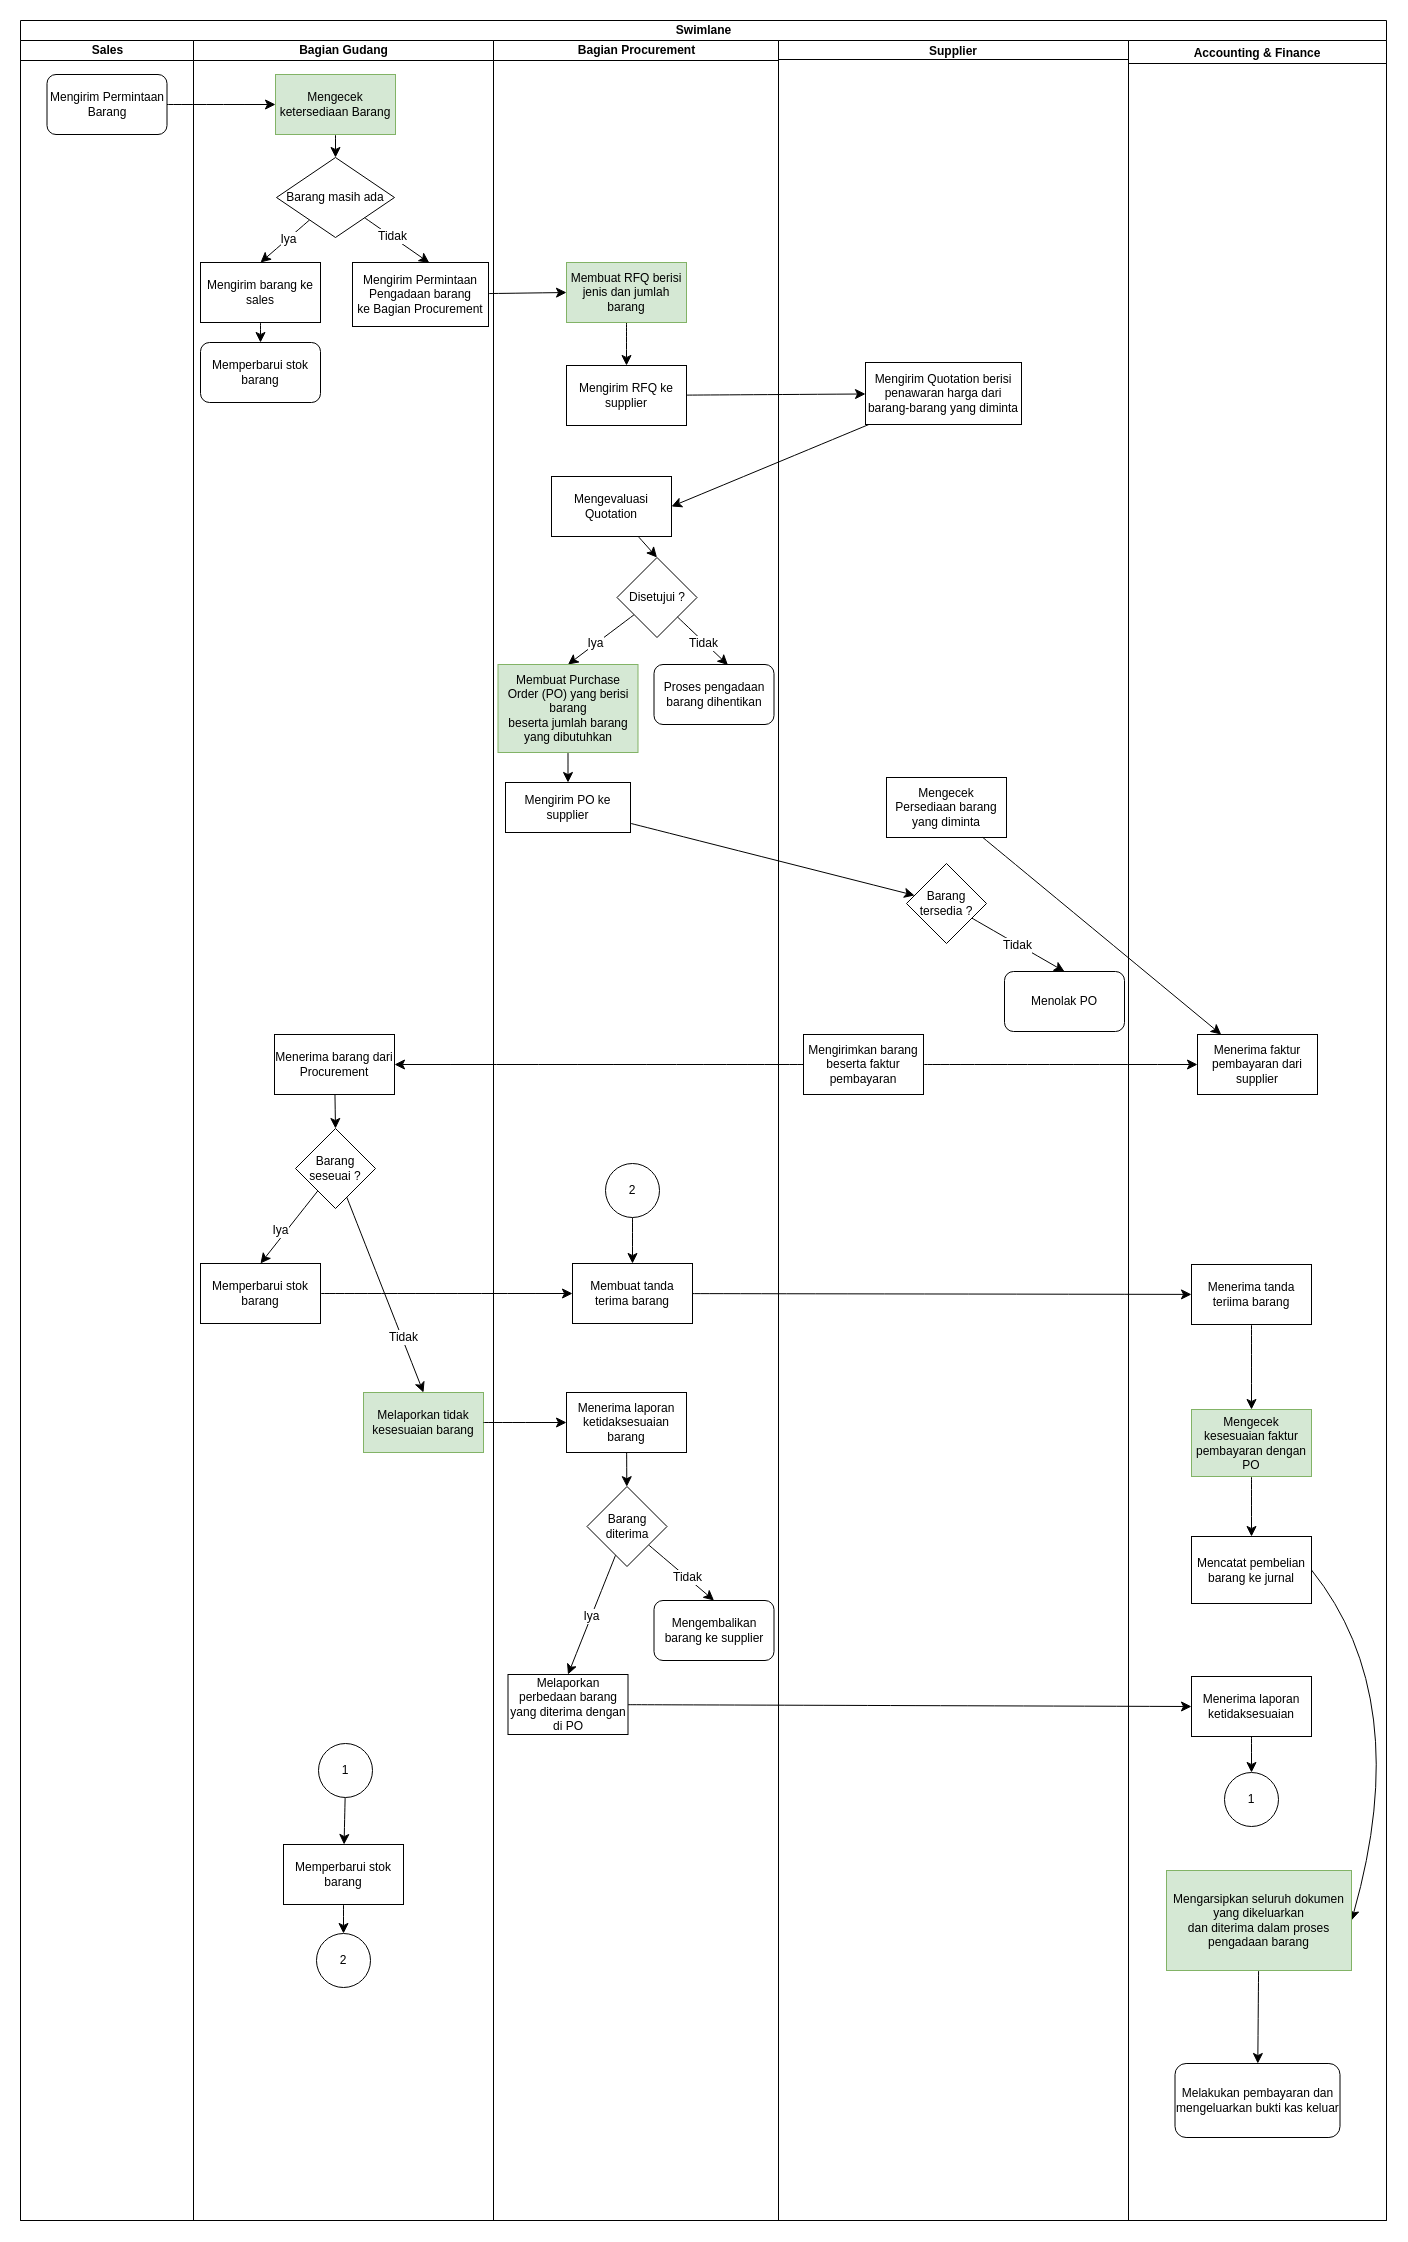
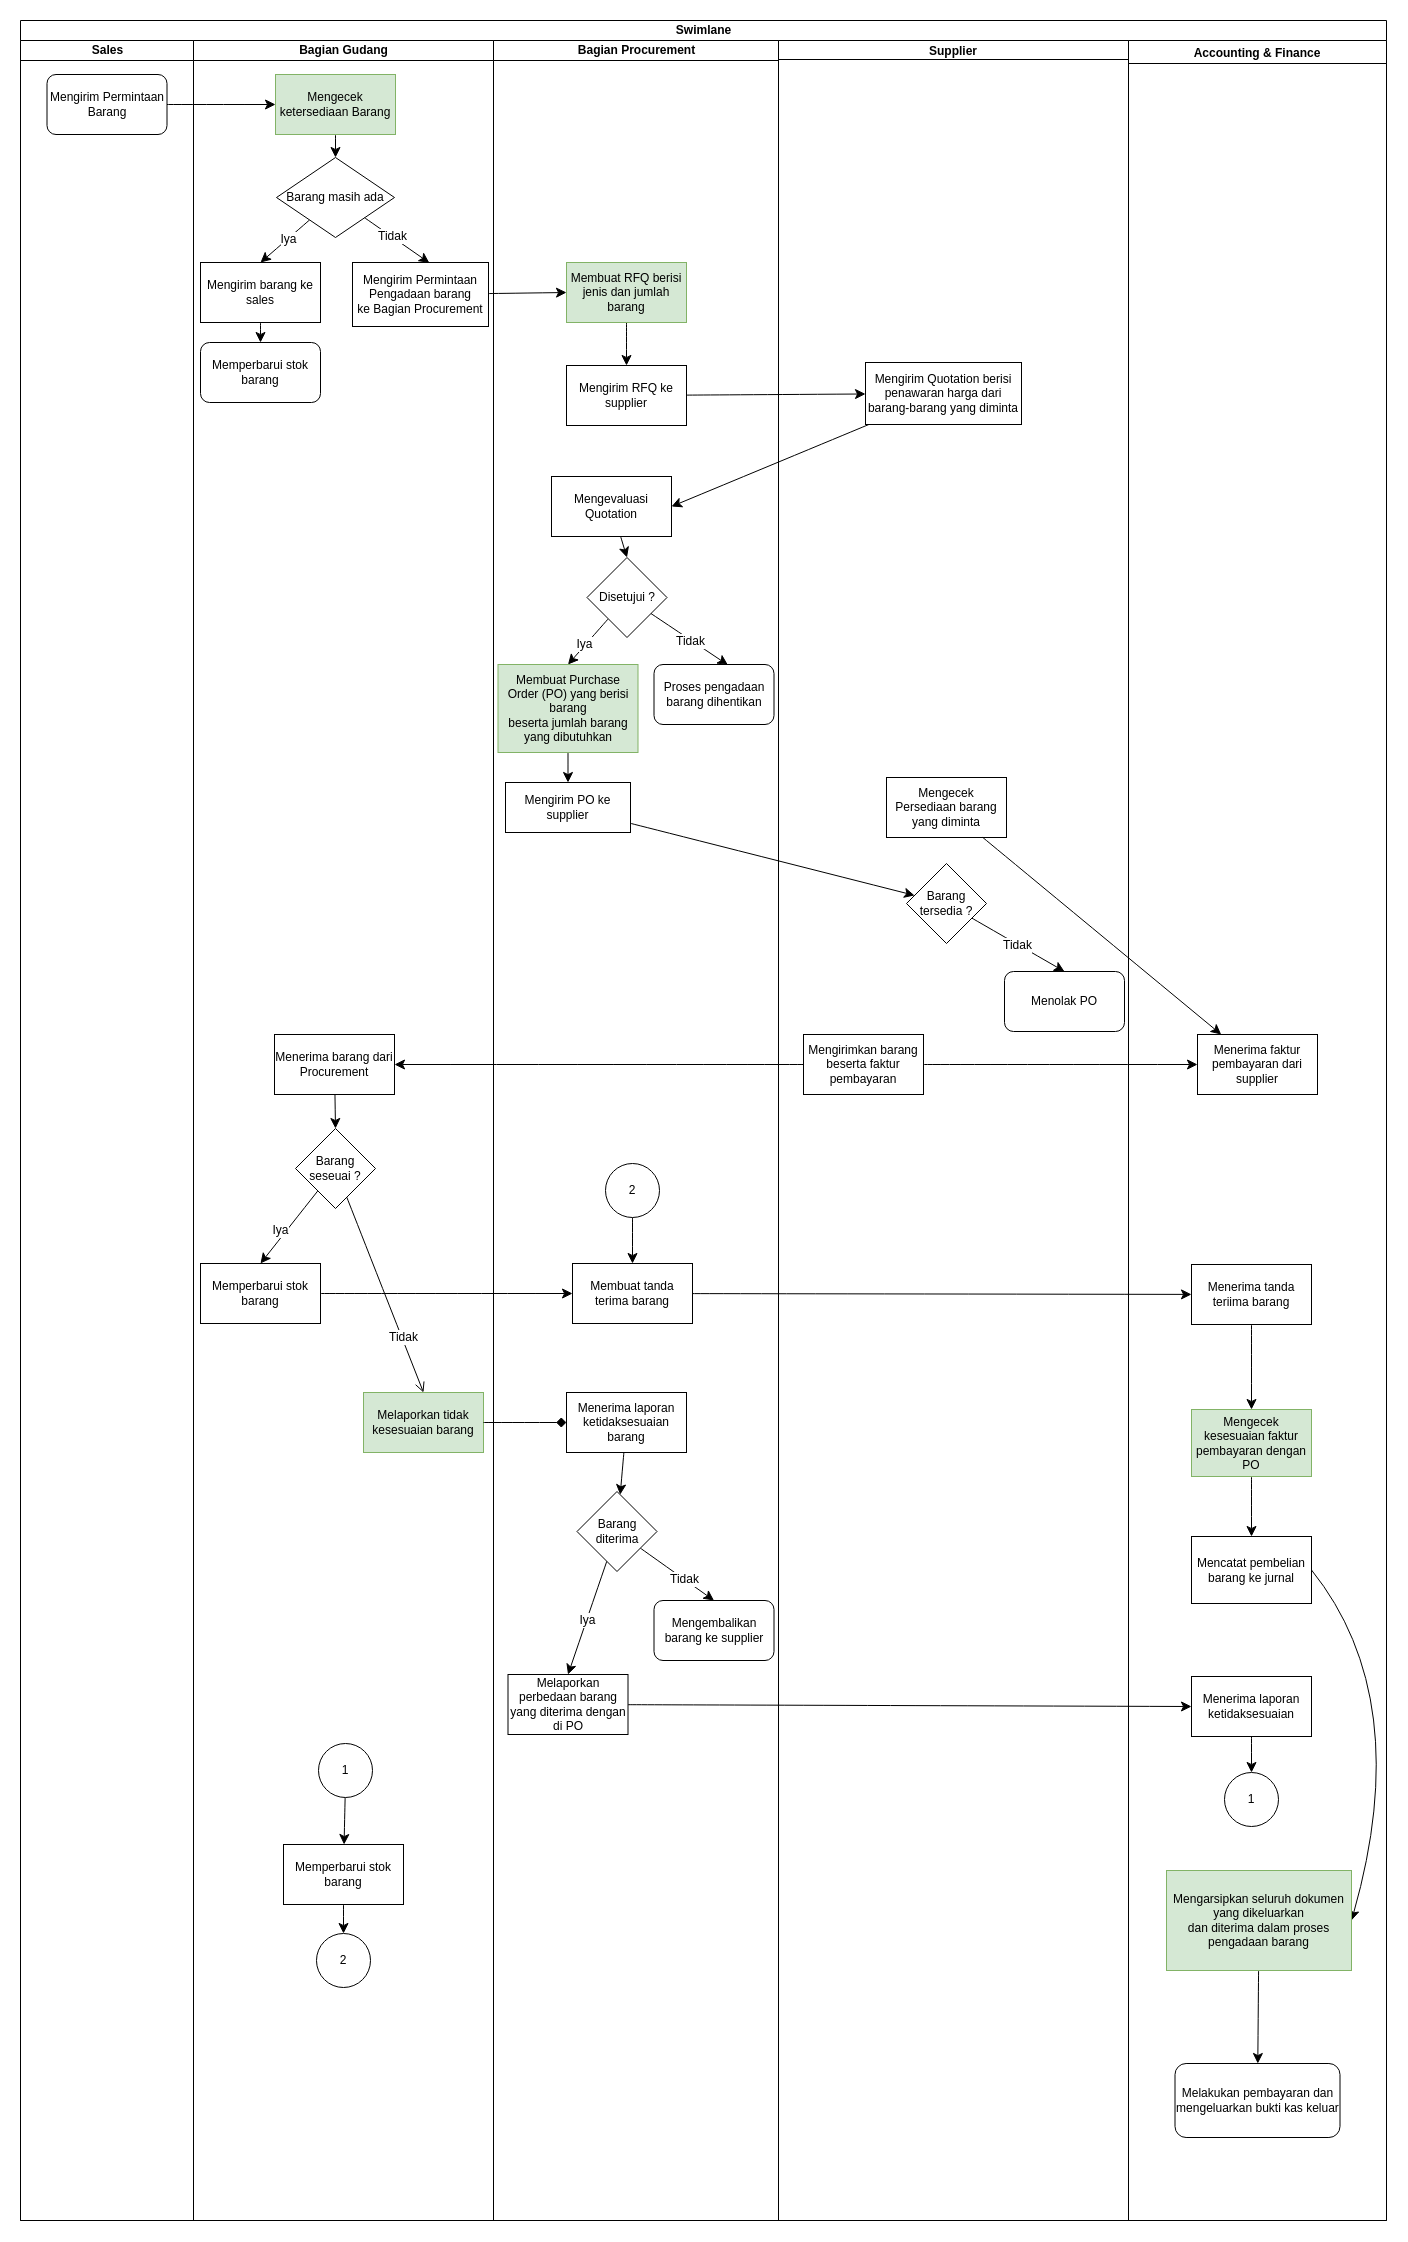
node "Disetujui ?": moved (657, 598) -> (627, 598)
edge "Barang seseuai ?" -> "Melaporkan tidak kesesuaian barang": arrowhead classic -> open
edge "Melaporkan tidak kesesuaian barang" -> "Menerima laporan ketidaksesuaian barang": arrowhead classic -> diamond
node "Barang diterima": moved (627, 1527) -> (617, 1532)
